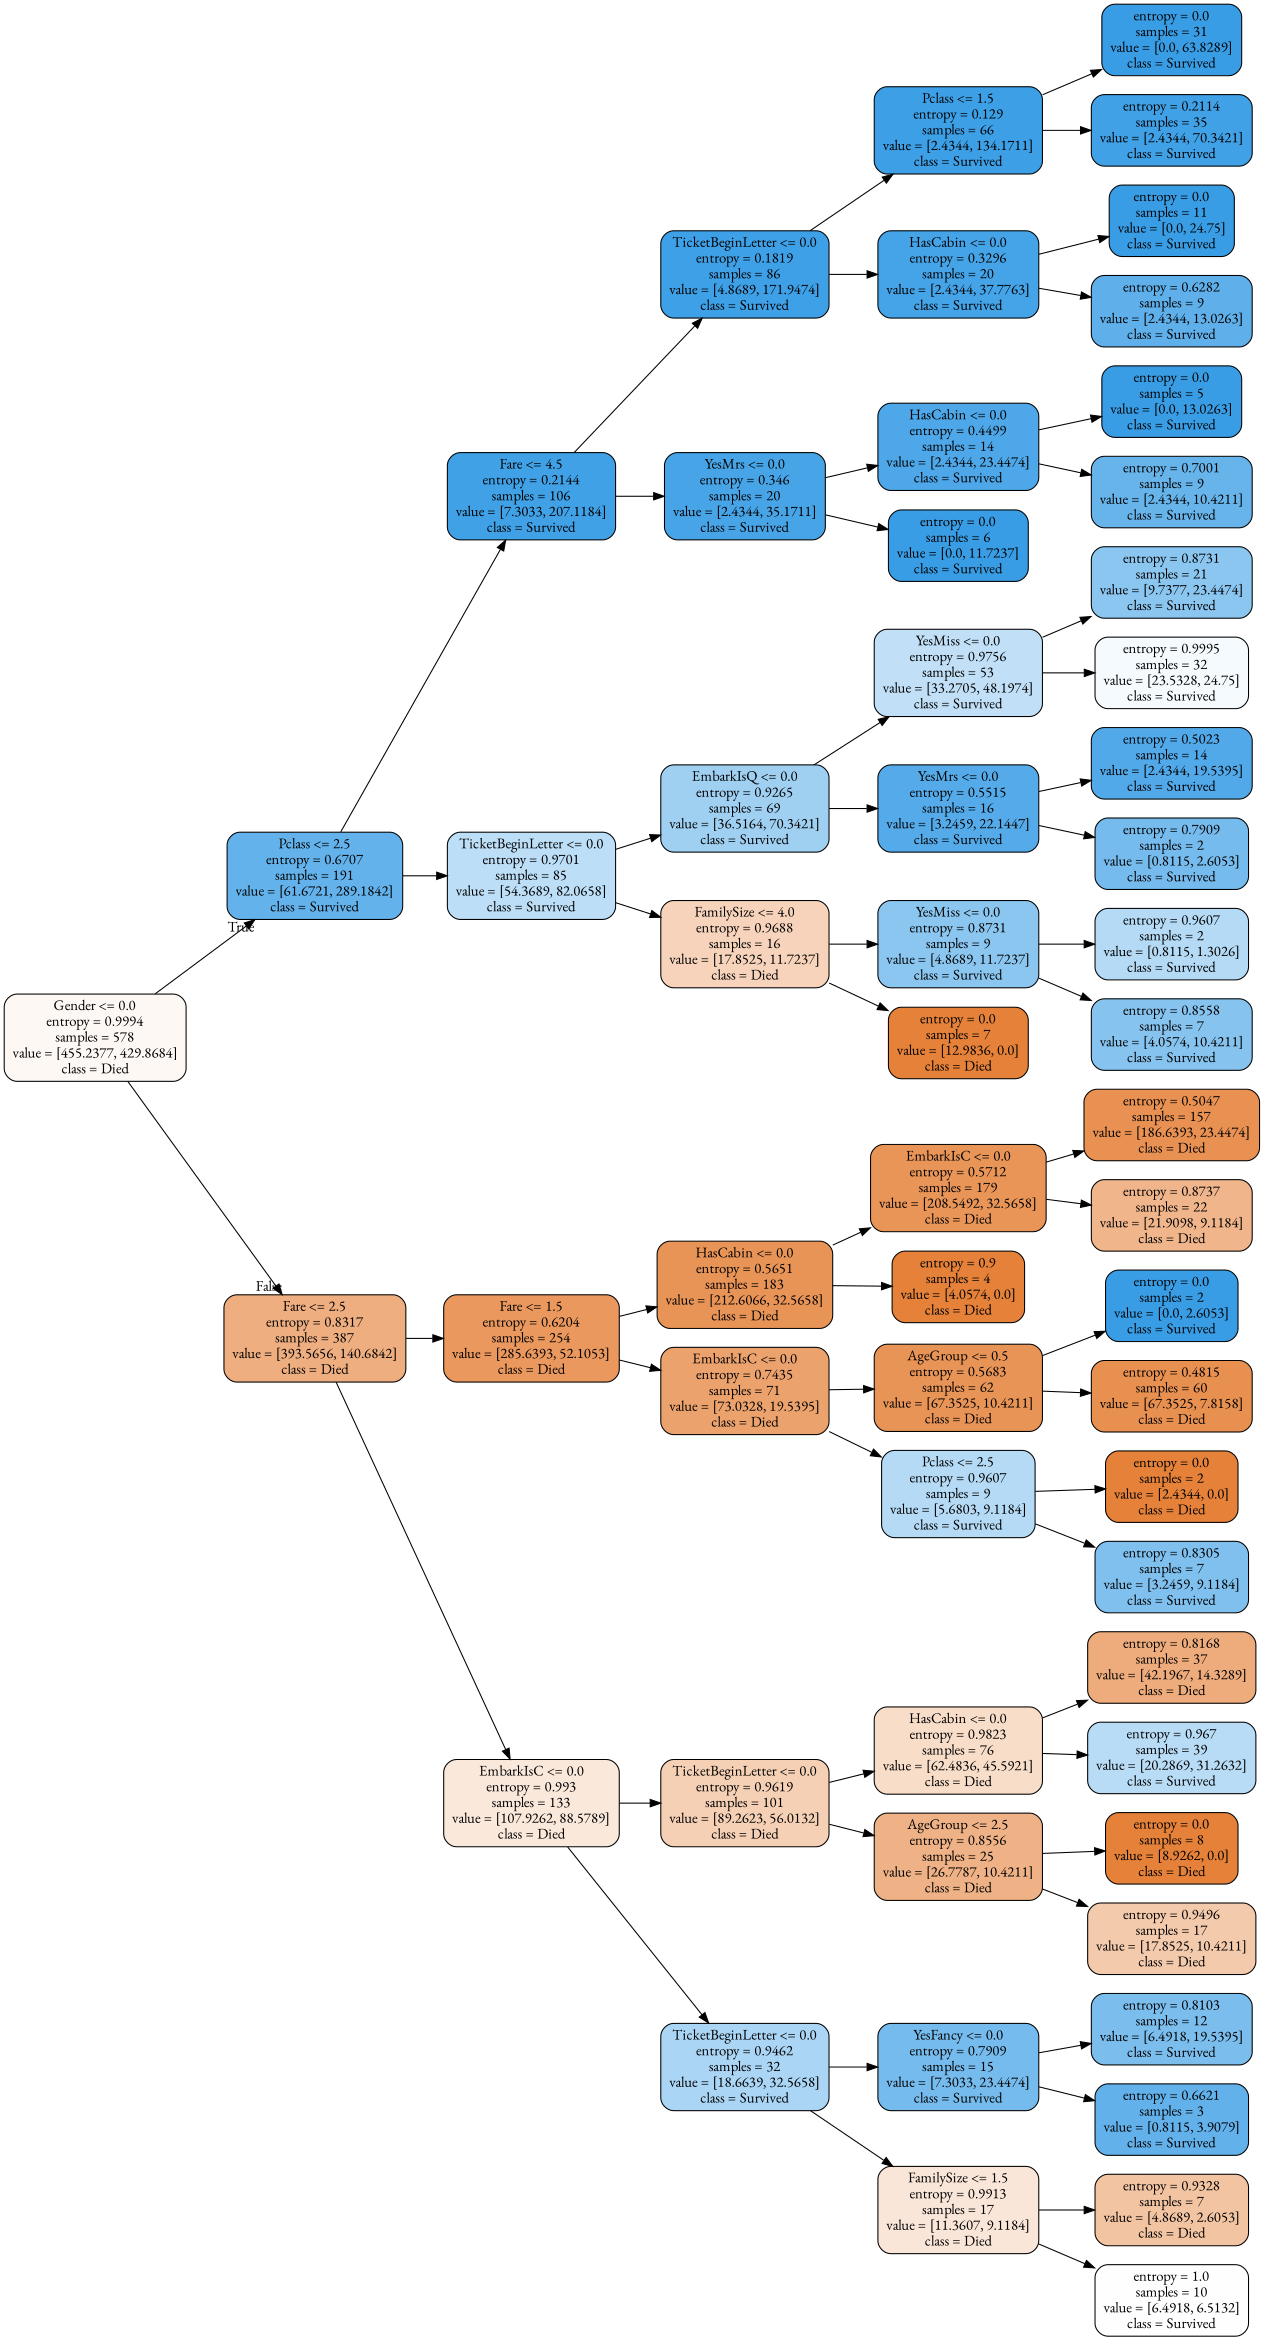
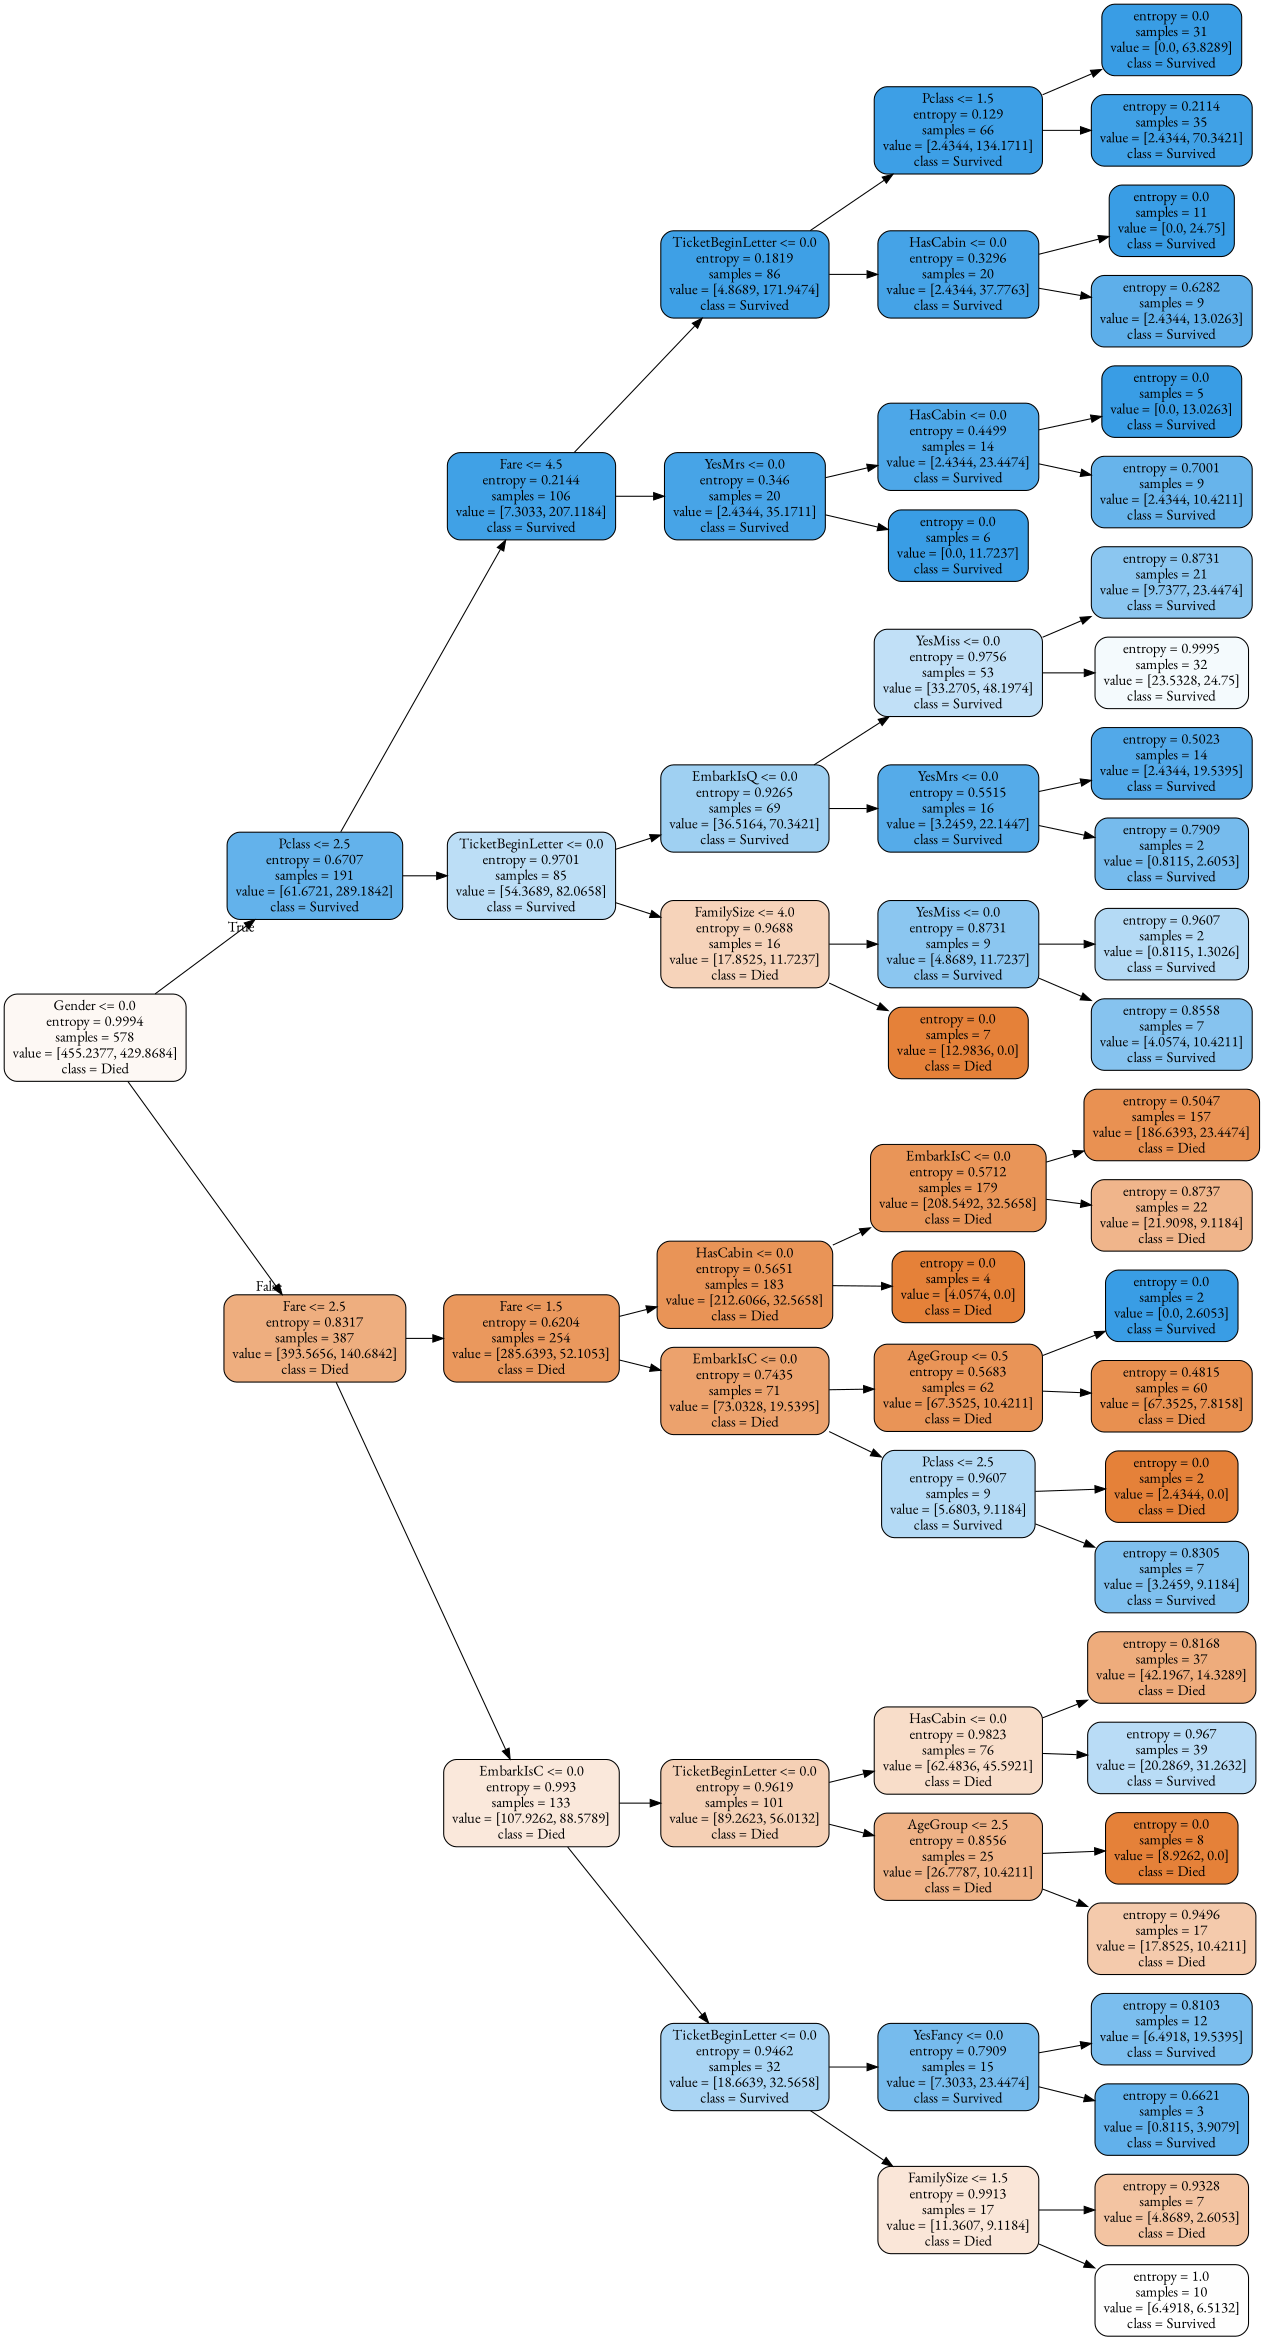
node "entropy = 0.9 samples = 4 value = [4.0574, 0.0] class = Died": label "entropy = 0.9 samples = 4 value = [4.0574, 0.0] class = Died" -> "entropy = 0.0 samples = 4 value = [4.0574, 0.0] class = Died"
